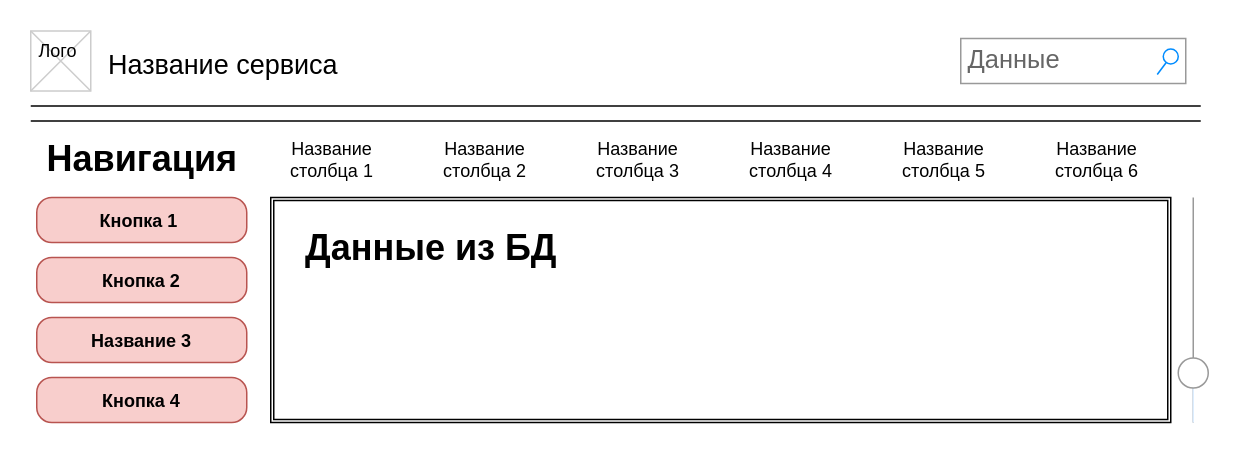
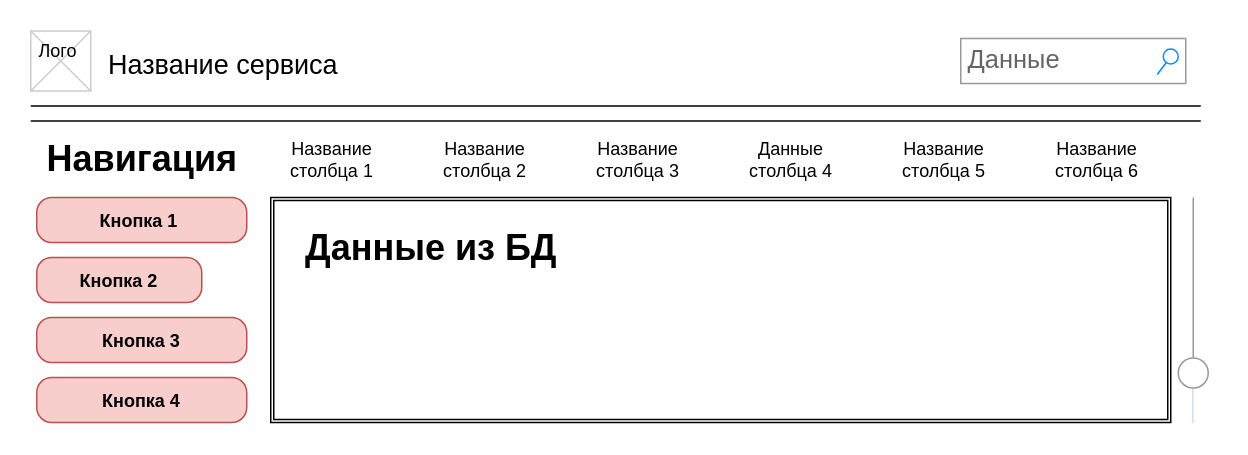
node "Название столбца 4": label "Название столбца 4" -> "Данные столбца 4"
node "Кнопка 2": size 210x45 -> 165x45
node "Название 3": label "Название 3" -> "Кнопка 3"
